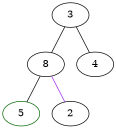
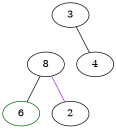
edge "3" -- "8": removed
node "5": label "5" -> "6"
